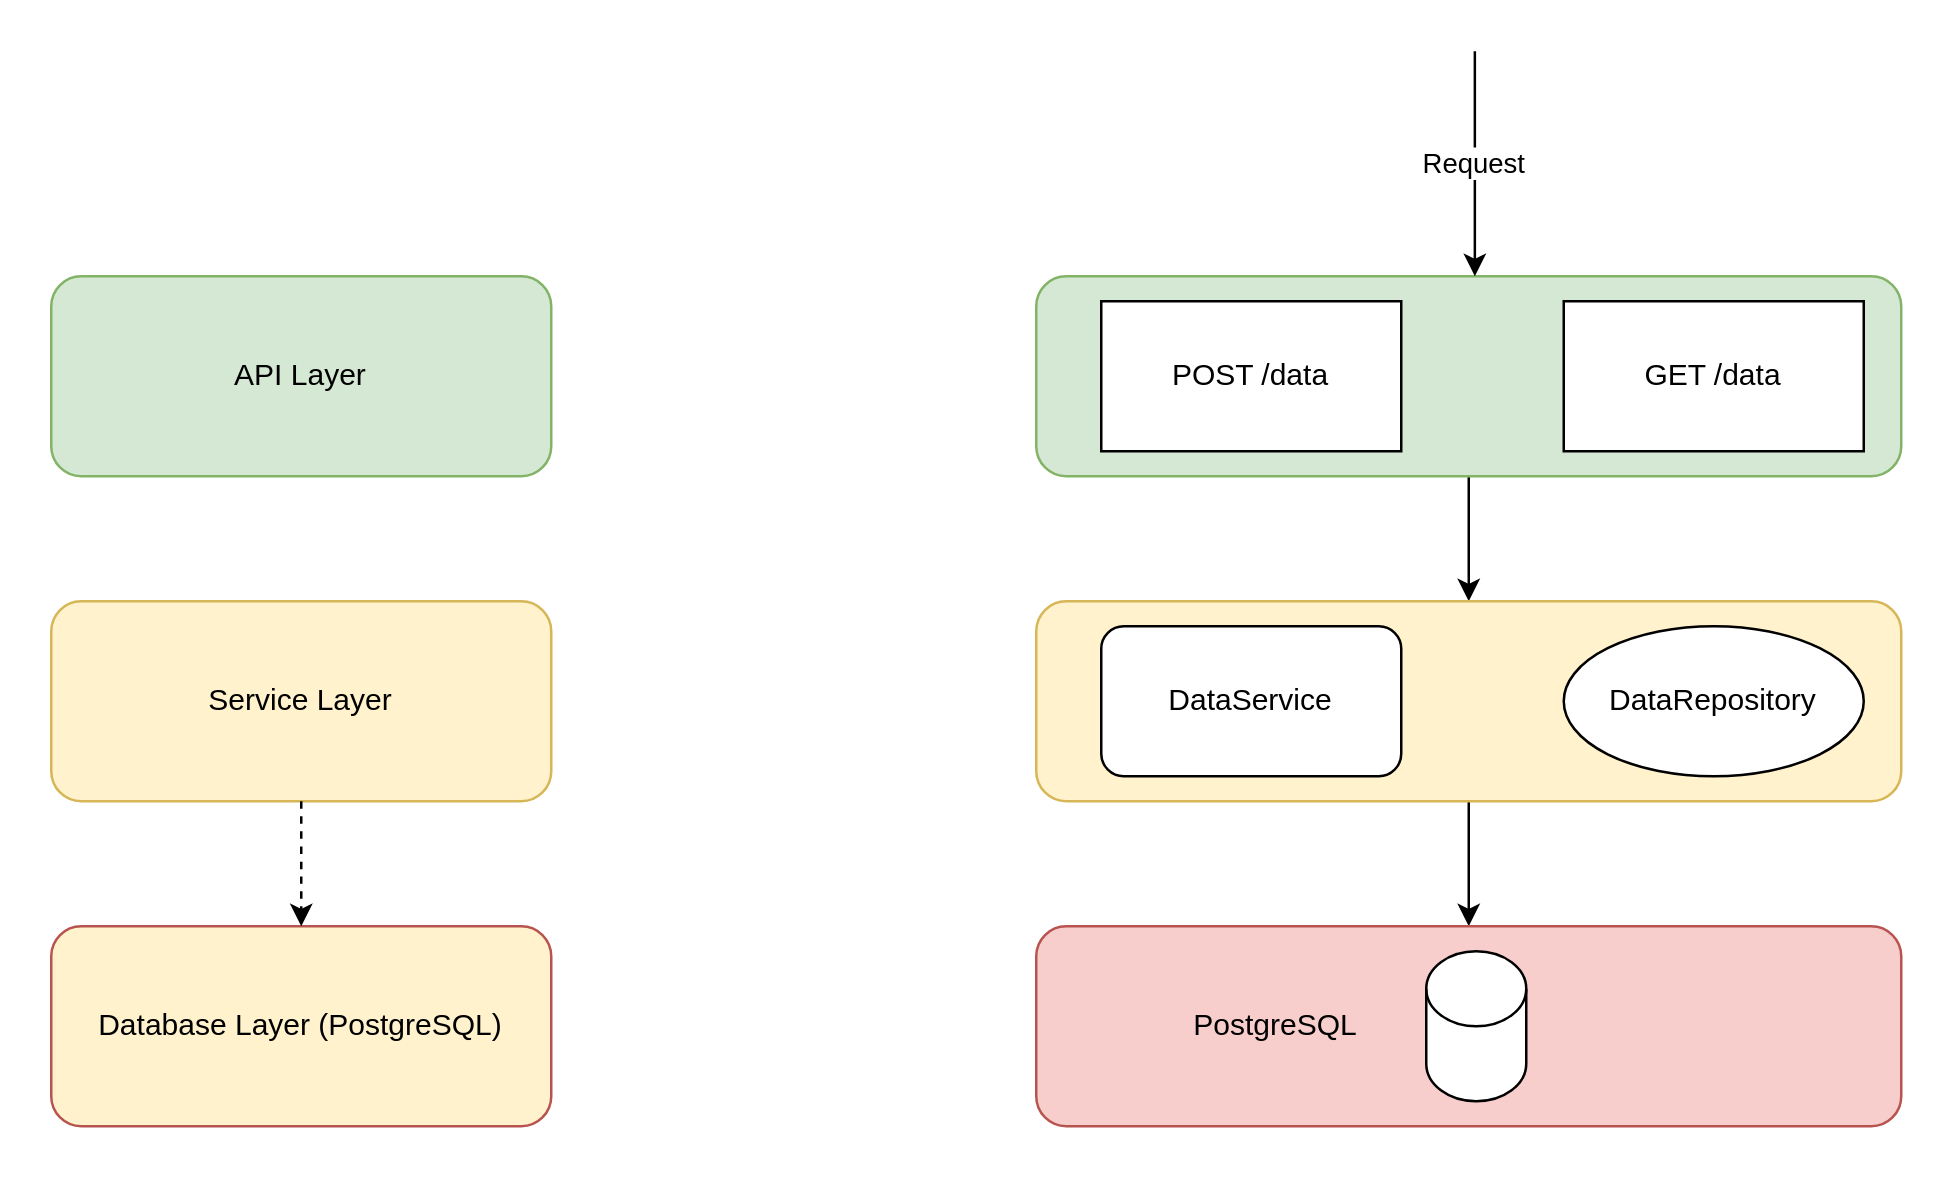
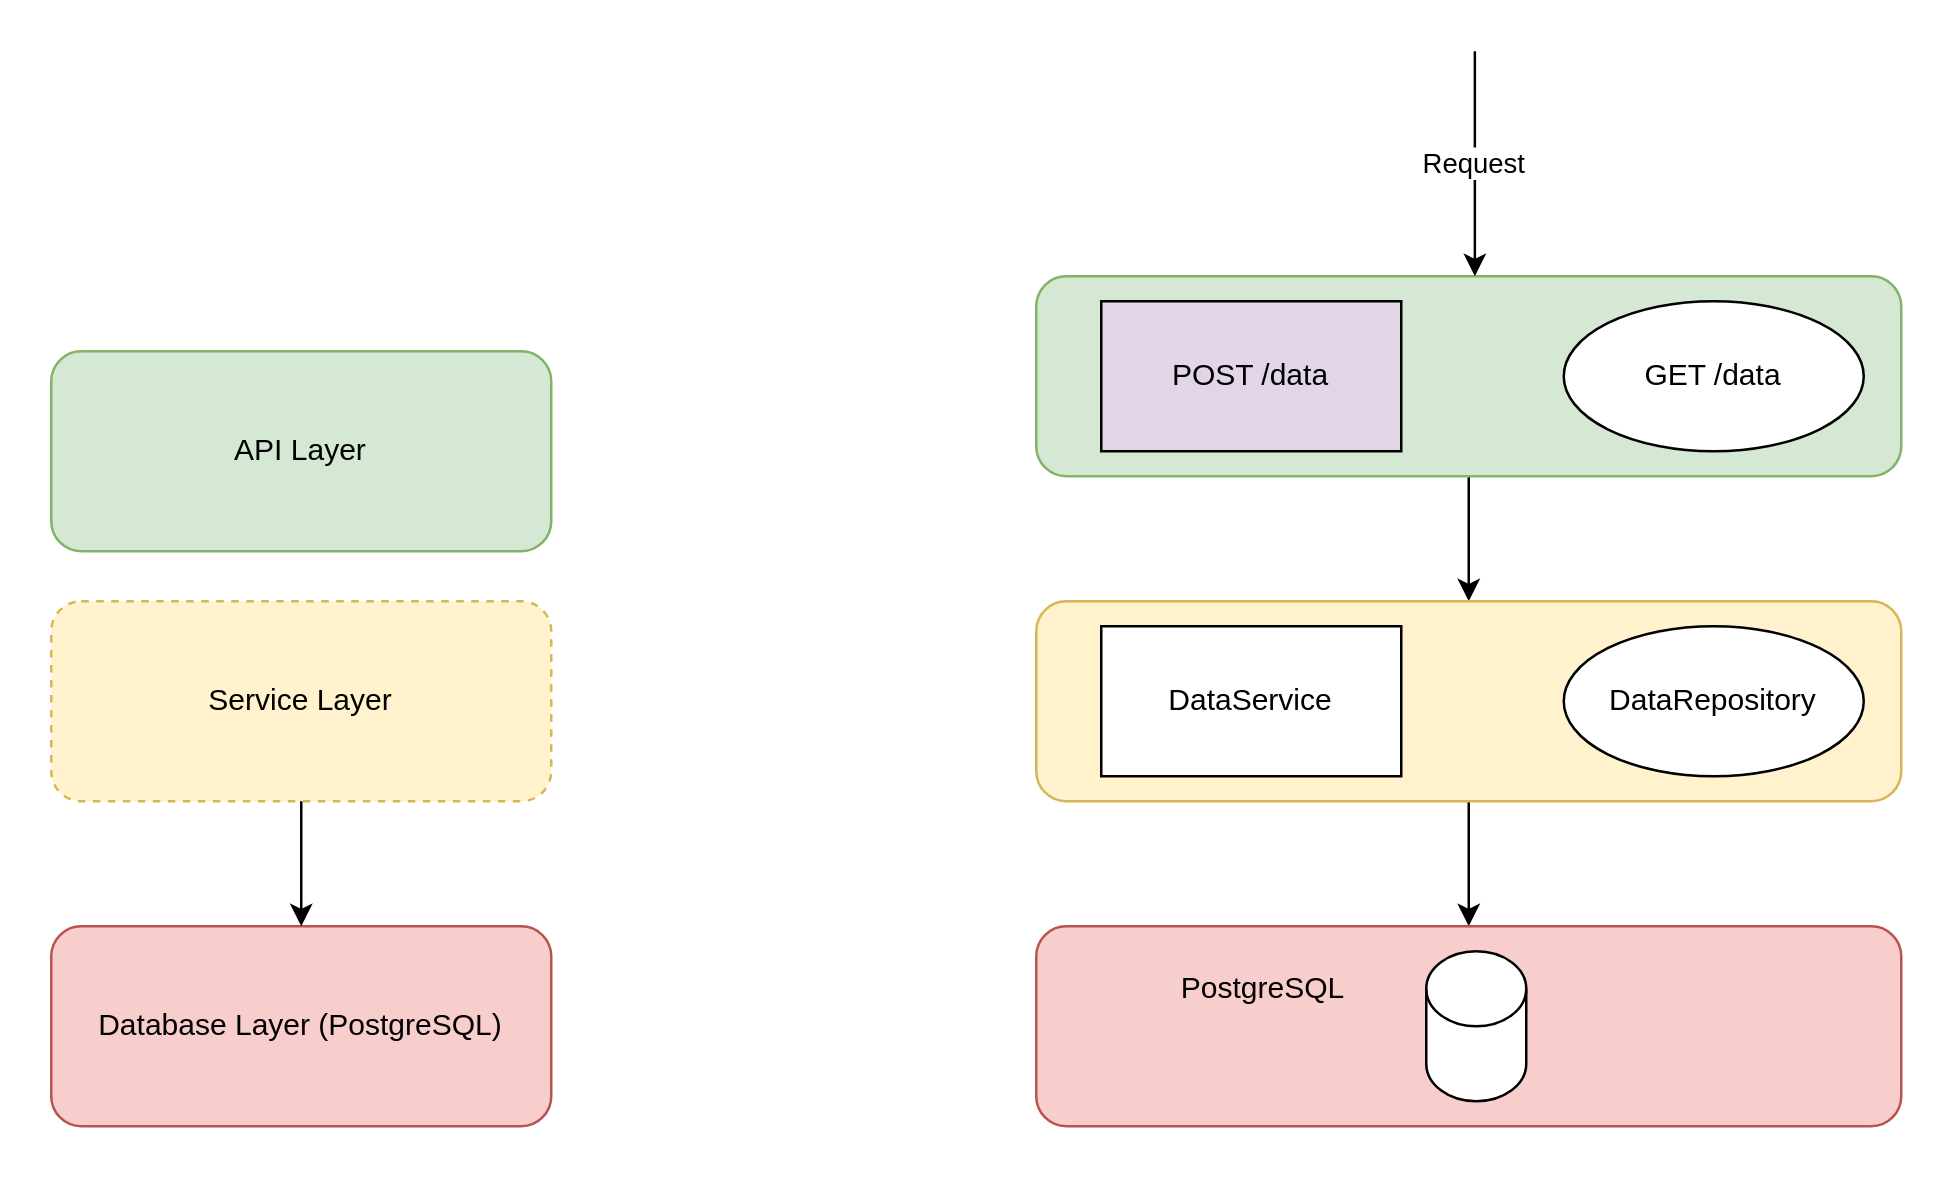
node "API Layer": moved (301, 376) -> (301, 451)
node "POST /data": fillcolor #ffffff -> #e1d5e7
node "GET /data": shape rectangle -> ellipse
node "Service Layer": style solid -> dashed
node "DataService": shape rounded rectangle -> rectangle
edge "Service Layer" -> "Database Layer (PostgreSQL)": style dashed -> solid
node "Database Layer (PostgreSQL)": fillcolor #fff2cc -> #f8cecc
node "PostgreSQL": moved (1276, 1026) -> (1264, 989)
